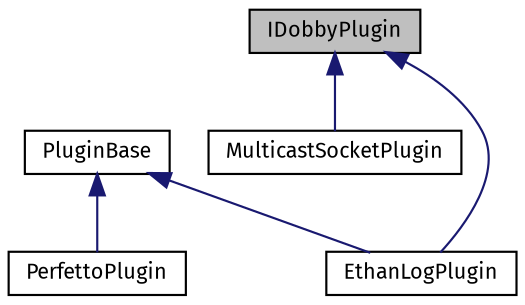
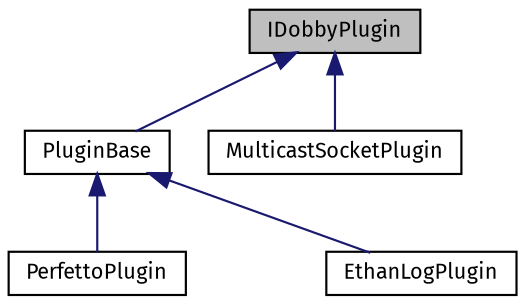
edge "EthanLogPlugin" -> "IDobbyPlugin": now "PluginBase" -> "IDobbyPlugin"
